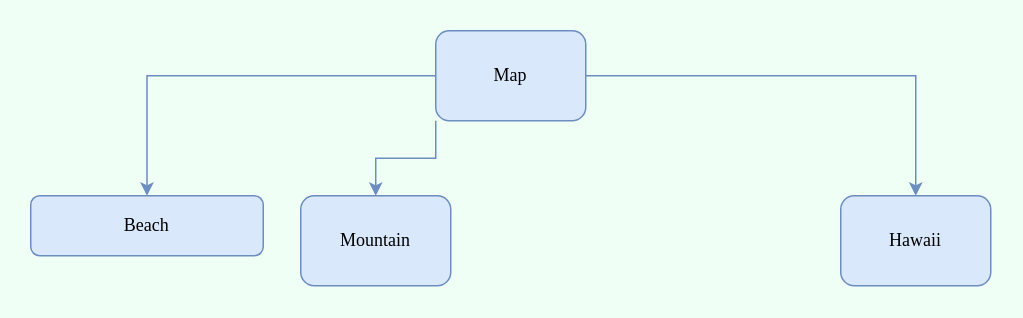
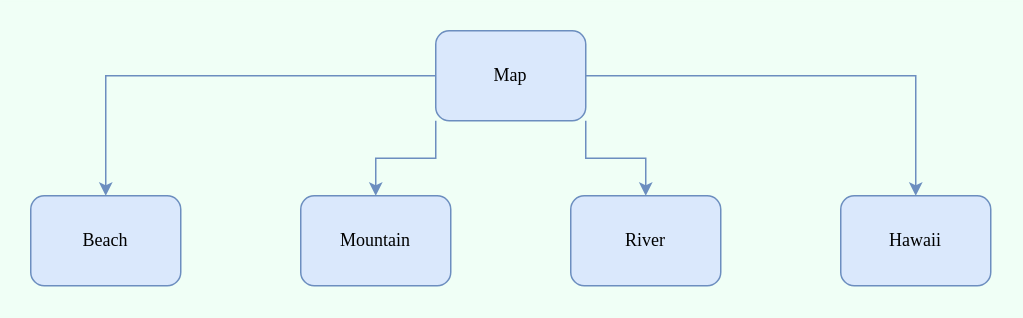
edge "Map" -> "River": added
node "Beach": size 233x60 -> 150x90
node "River": added
